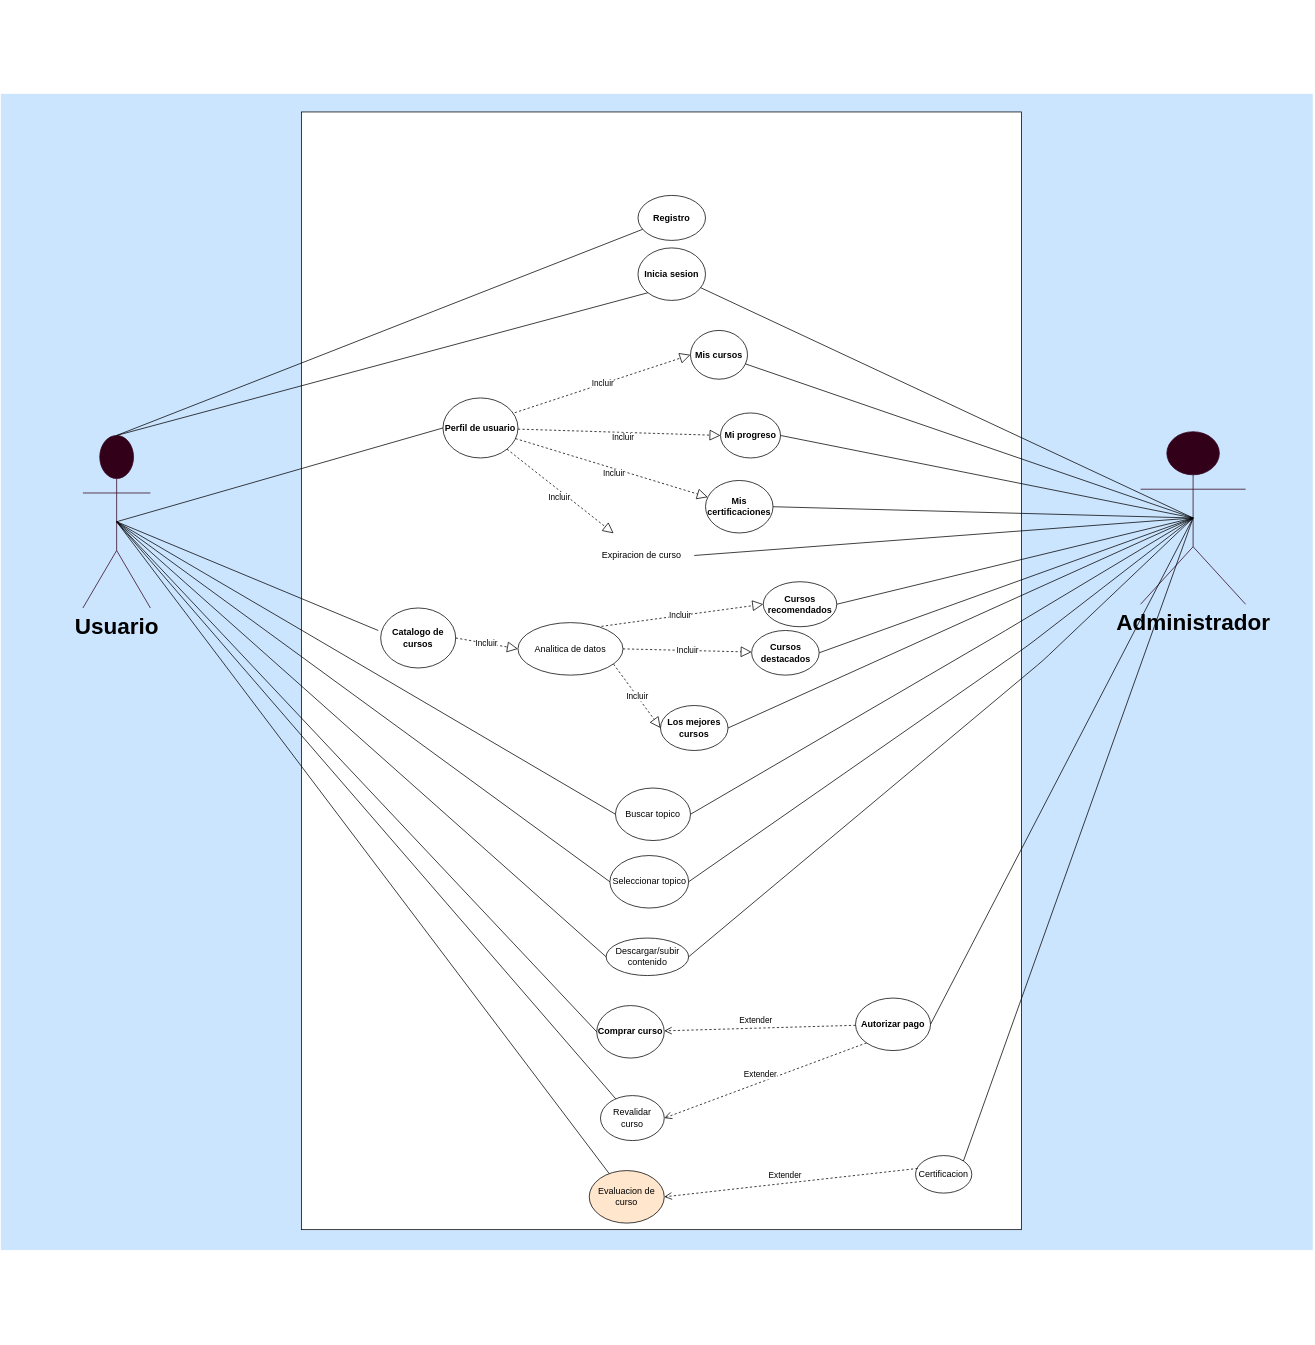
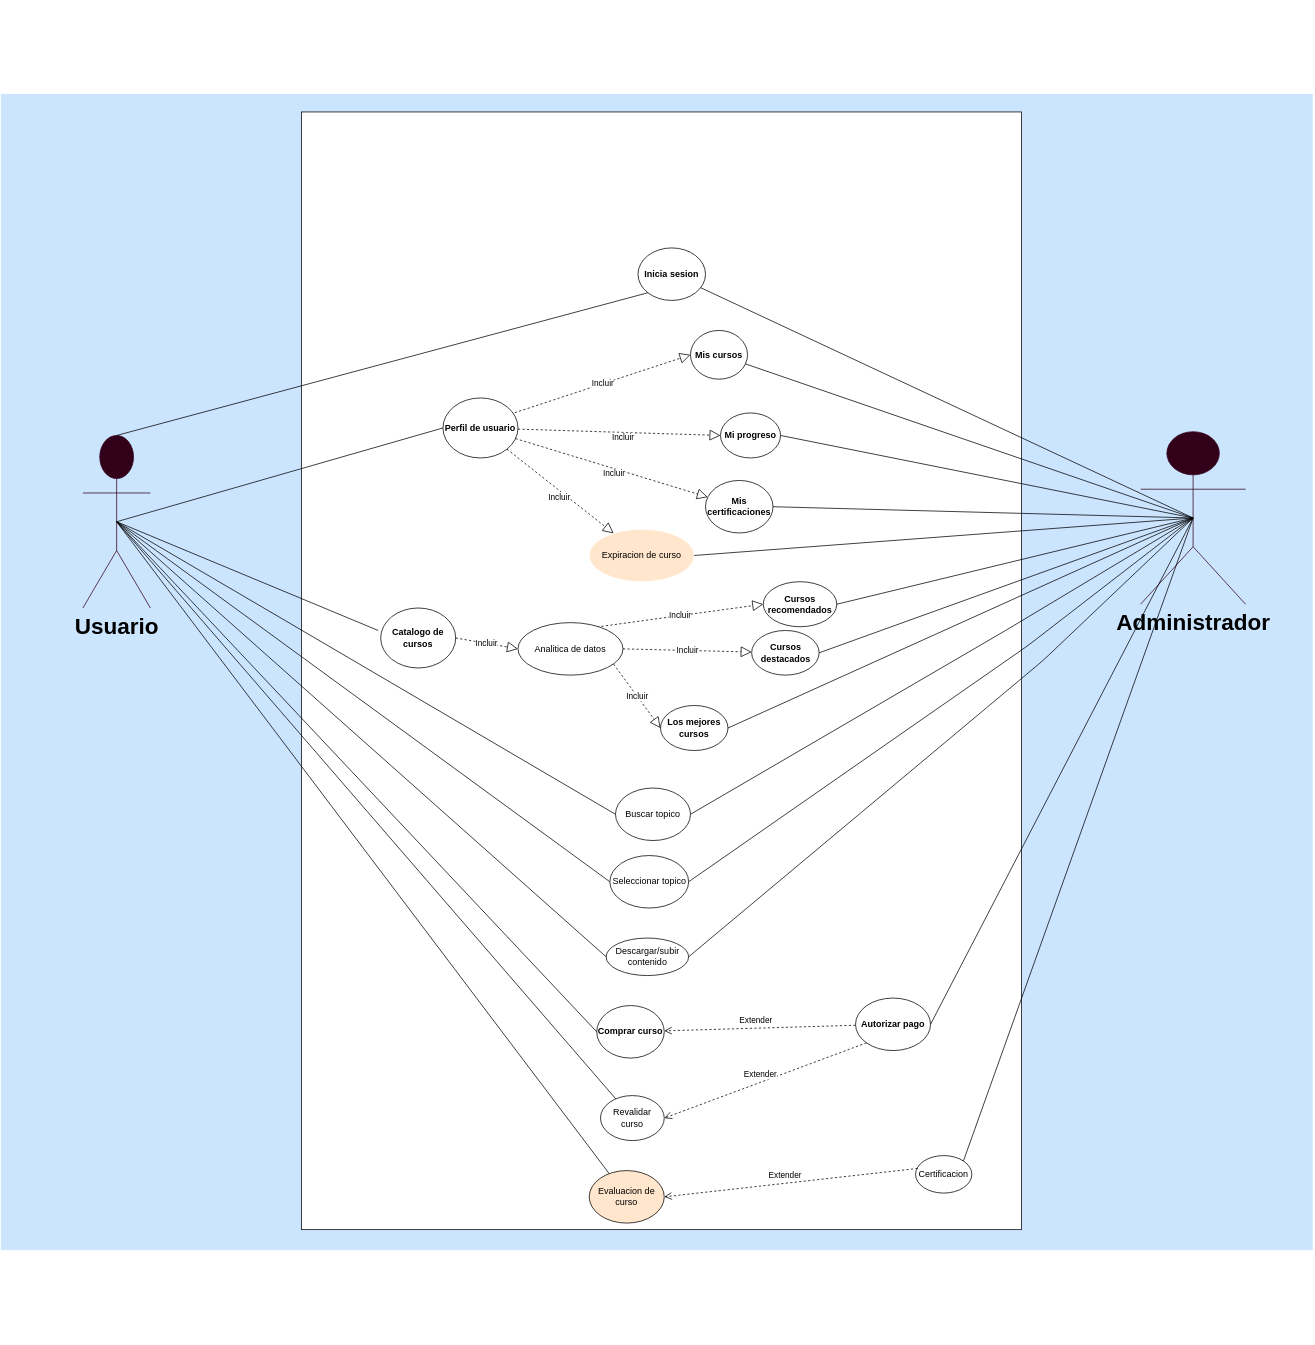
node "Registro": removed
edge "Registro" -- "Usuario": removed
node "Expiracion de curso": fillcolor #ffffff -> #ffe6cc
